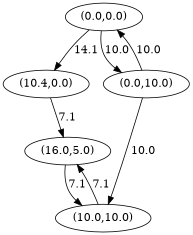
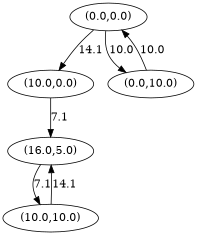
node "(10.4,0.0)": label "(10.4,0.0)" -> "(10.0,0.0)"
edge "(0.0,10.0)" -> "(10.0,10.0)": removed, label "10.0"
edge "(10.0,10.0)" -> "(16.0,5.0)": label "7.1" -> "14.1"
